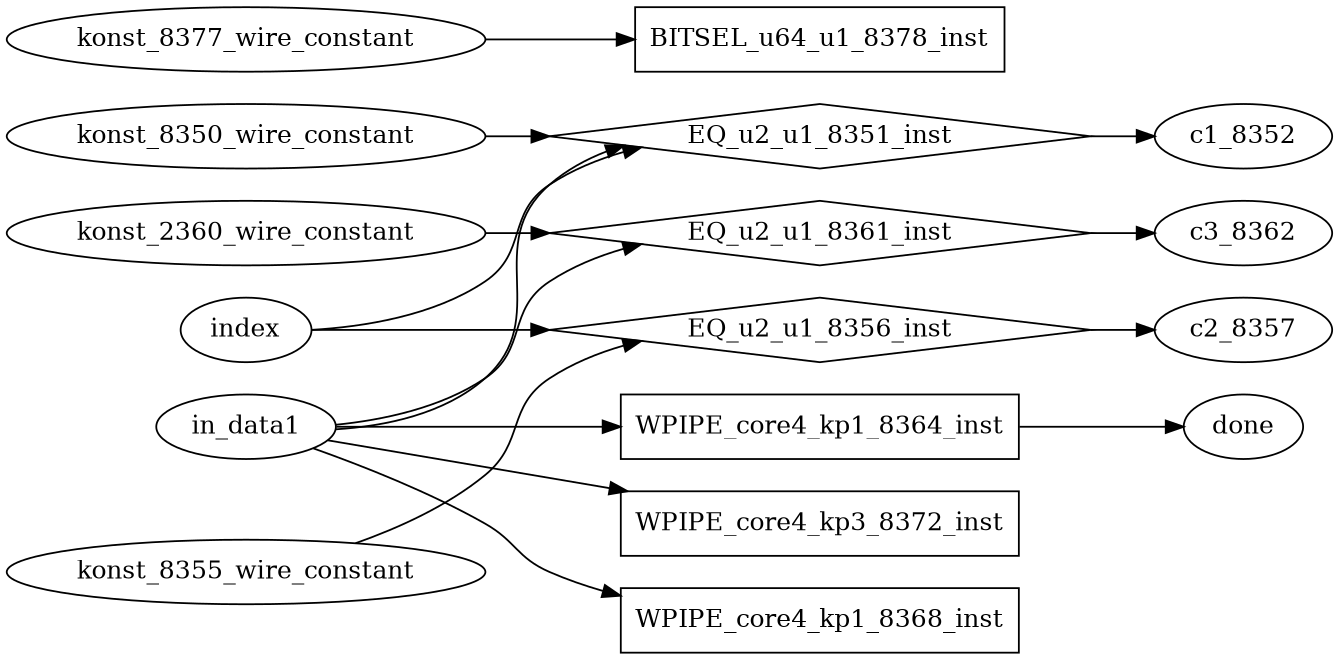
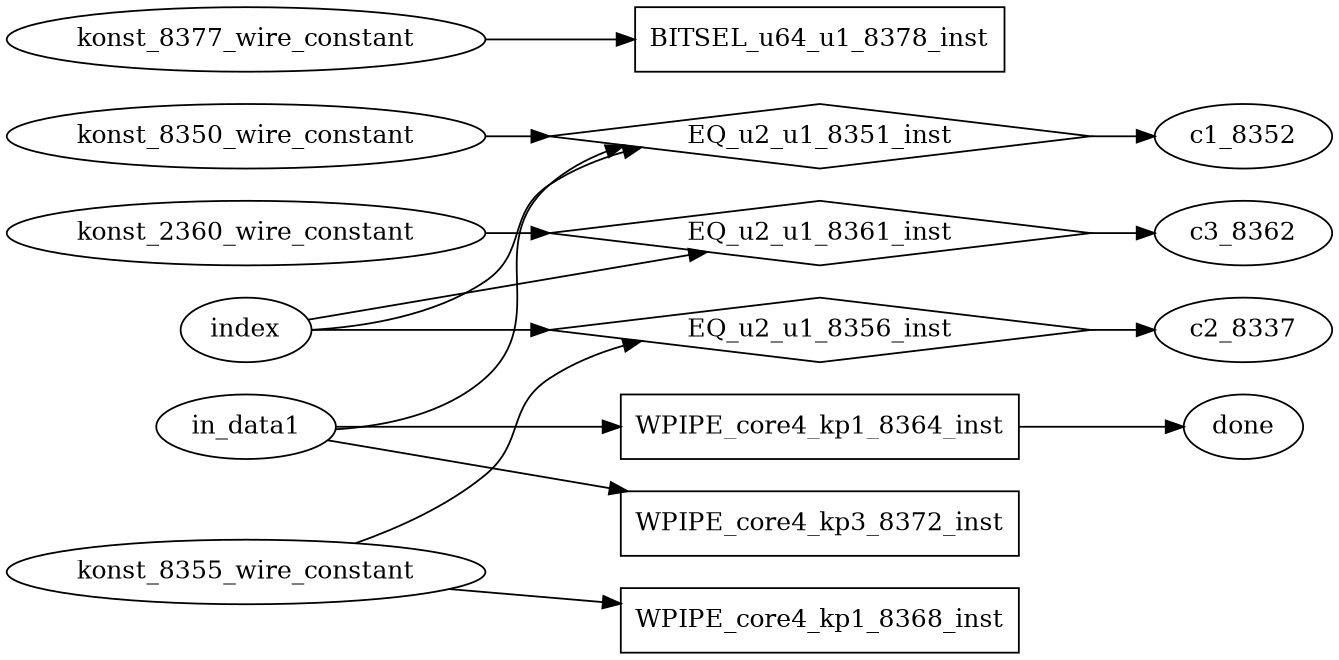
edge "in_data1" -> "EQ_u2_u1_8361_inst": now "index" -> "EQ_u2_u1_8361_inst"
node "c2_8357": label "c2_8357" -> "c2_8337"
edge "in_data1" -> "WPIPE_core4_kp1_8368_inst": now "konst_8355_wire_constant" -> "WPIPE_core4_kp1_8368_inst"
